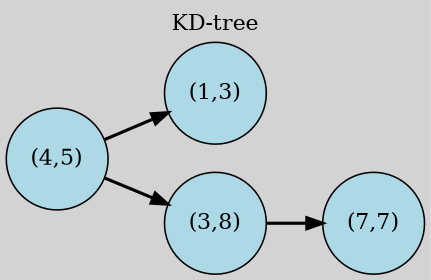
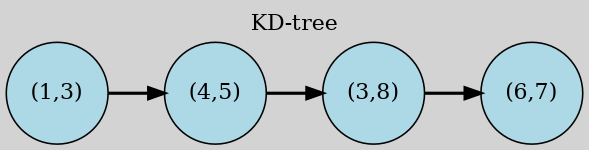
edge "(4,5)" -> "(1,3)": reversed
node "(7,7)": label "(7,7)" -> "(6,7)"
